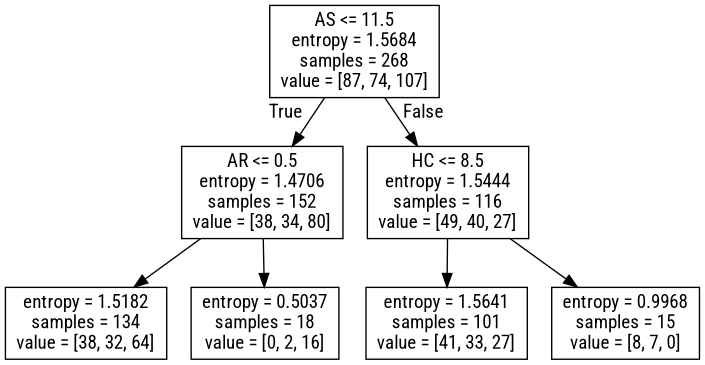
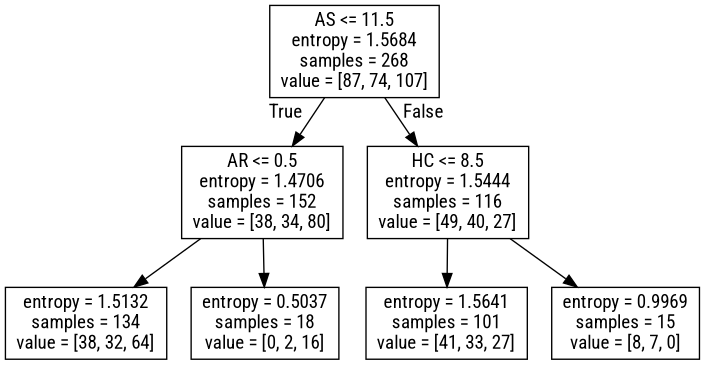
node "entropy = 1.5182 samples = 134 value = [38, 32, 64]": label "entropy = 1.5182 samples = 134 value = [38, 32, 64]" -> "entropy = 1.5132 samples = 134 value = [38, 32, 64]"
node "entropy = 0.9968 samples = 15 value = [8, 7, 0]": label "entropy = 0.9968 samples = 15 value = [8, 7, 0]" -> "entropy = 0.9969 samples = 15 value = [8, 7, 0]"
